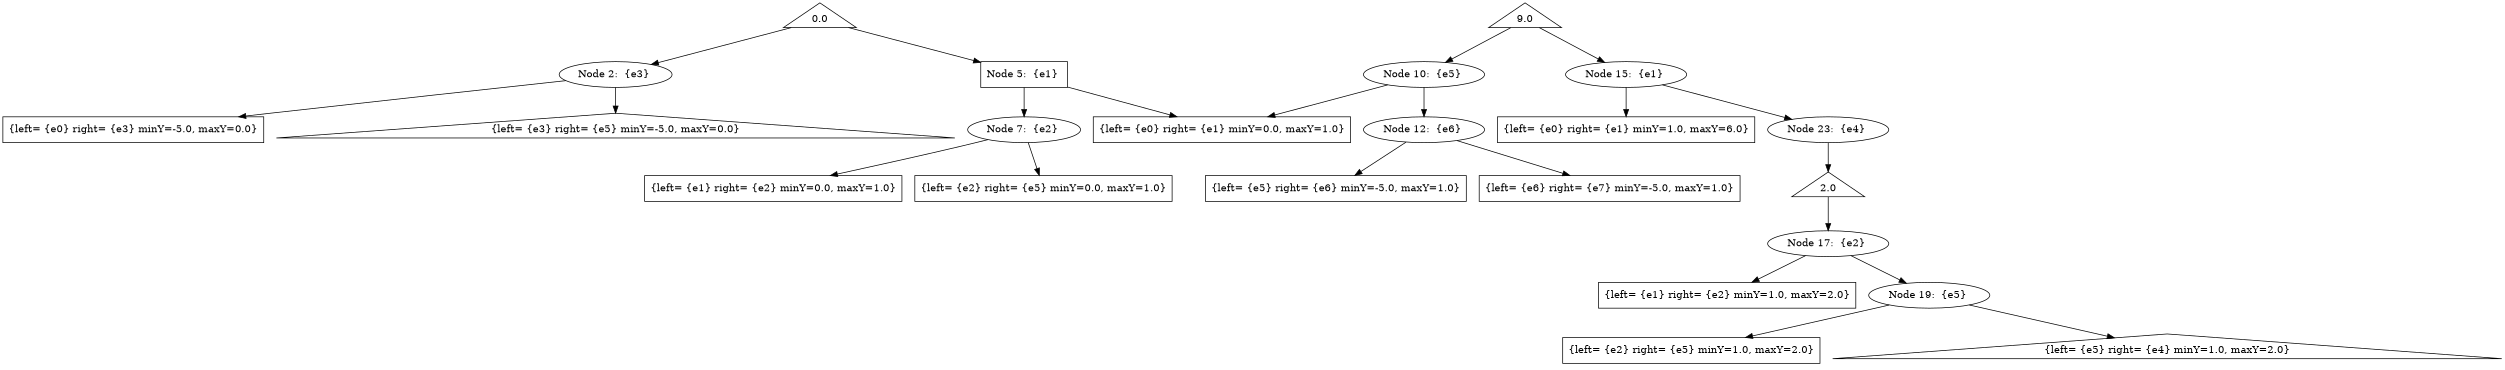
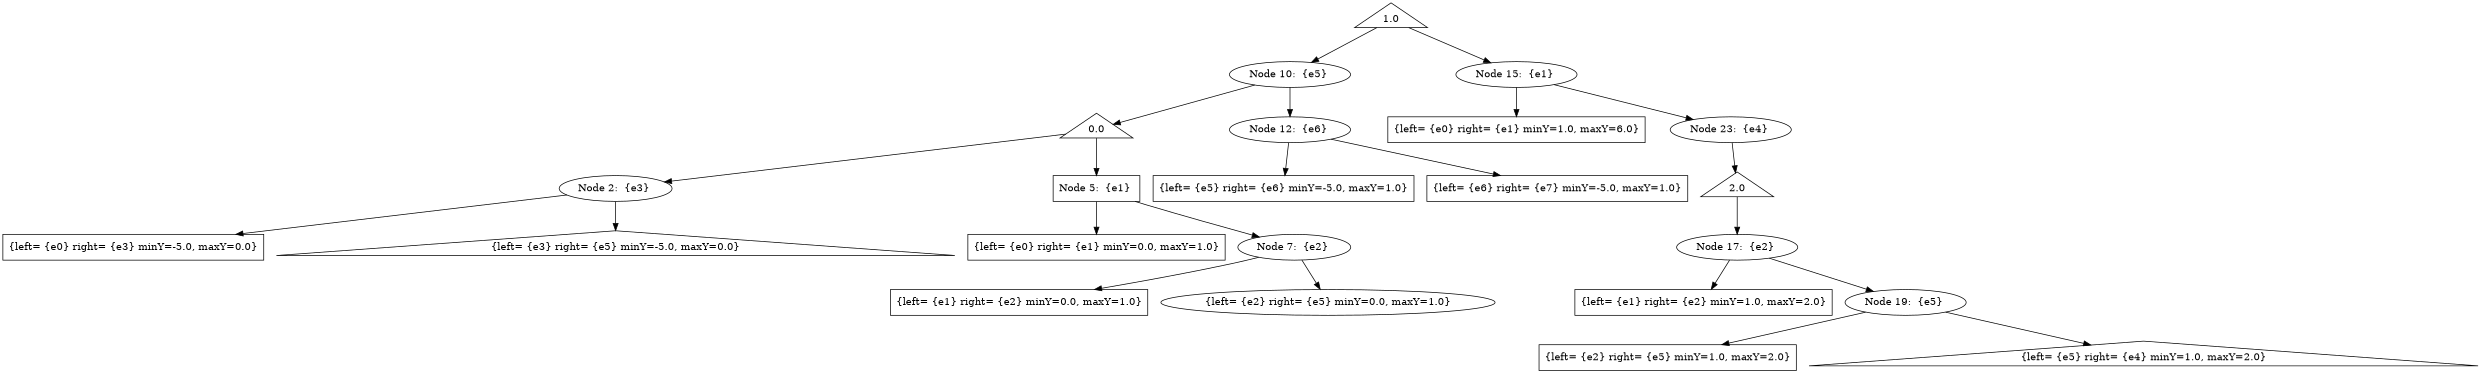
node "9.0": label "9.0" -> "1.0"
edge "Node 10:  {e5}" -> "{left= {e0} right= {e1} minY=0.0, maxY=1.0}": now "Node 10:  {e5}" -> "0.0"
node "{left= {e2} right= {e5} minY=0.0, maxY=1.0}": shape box -> ellipse
